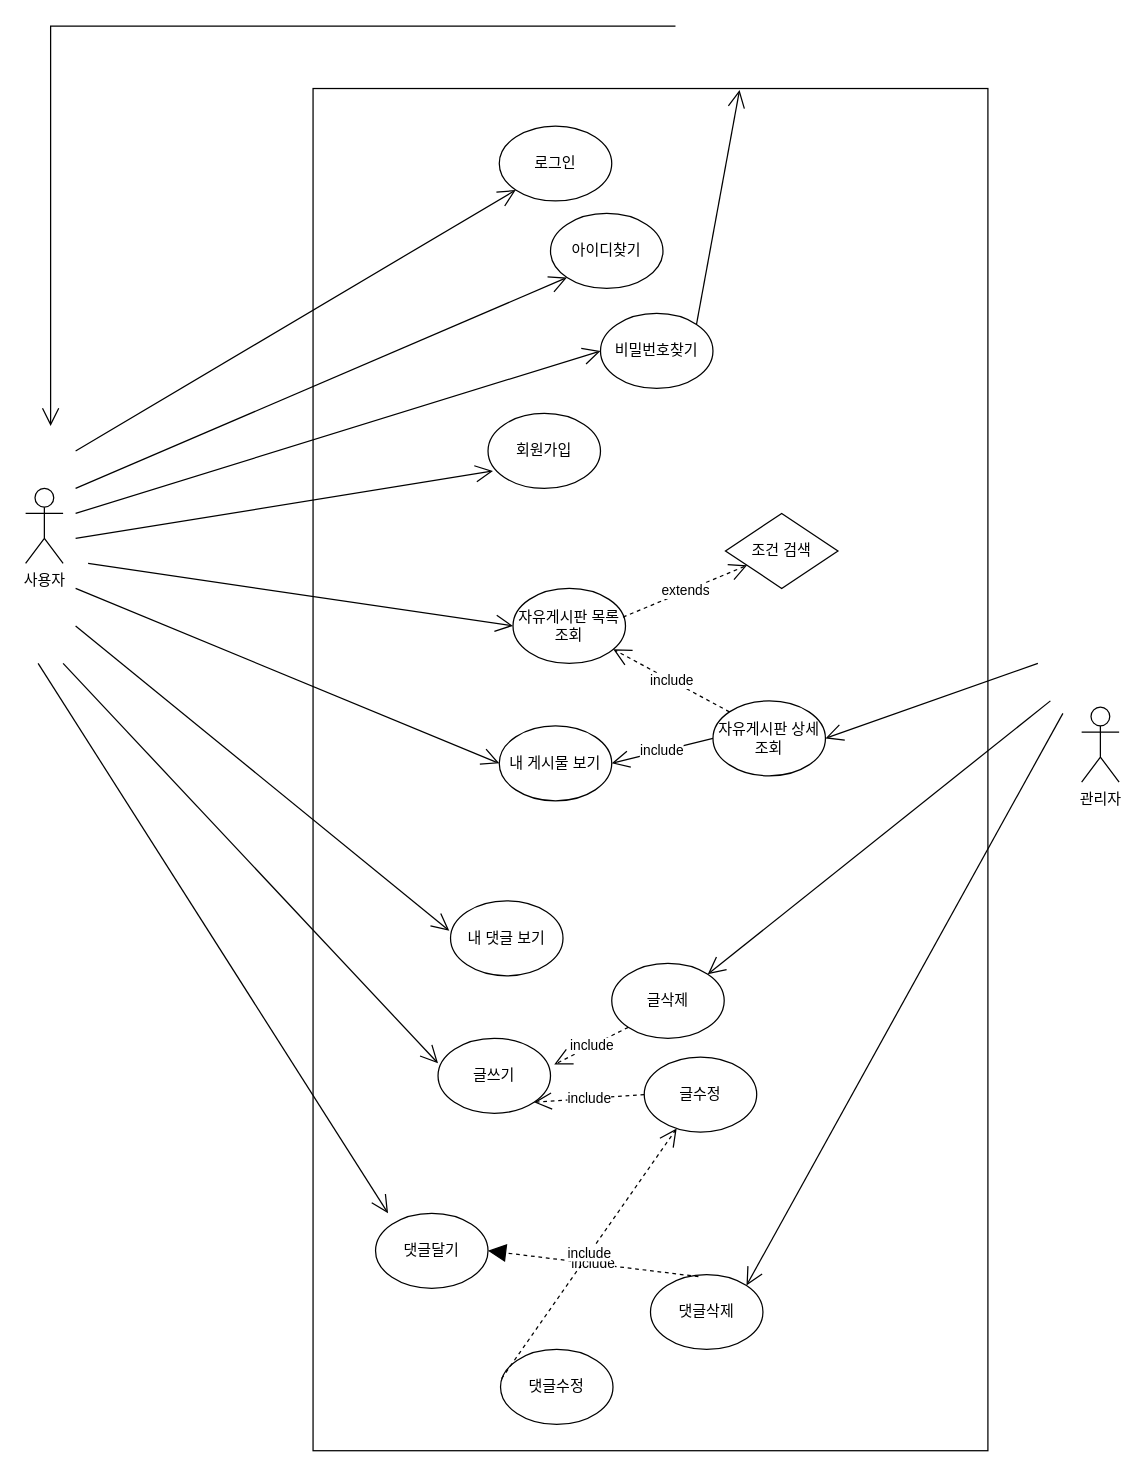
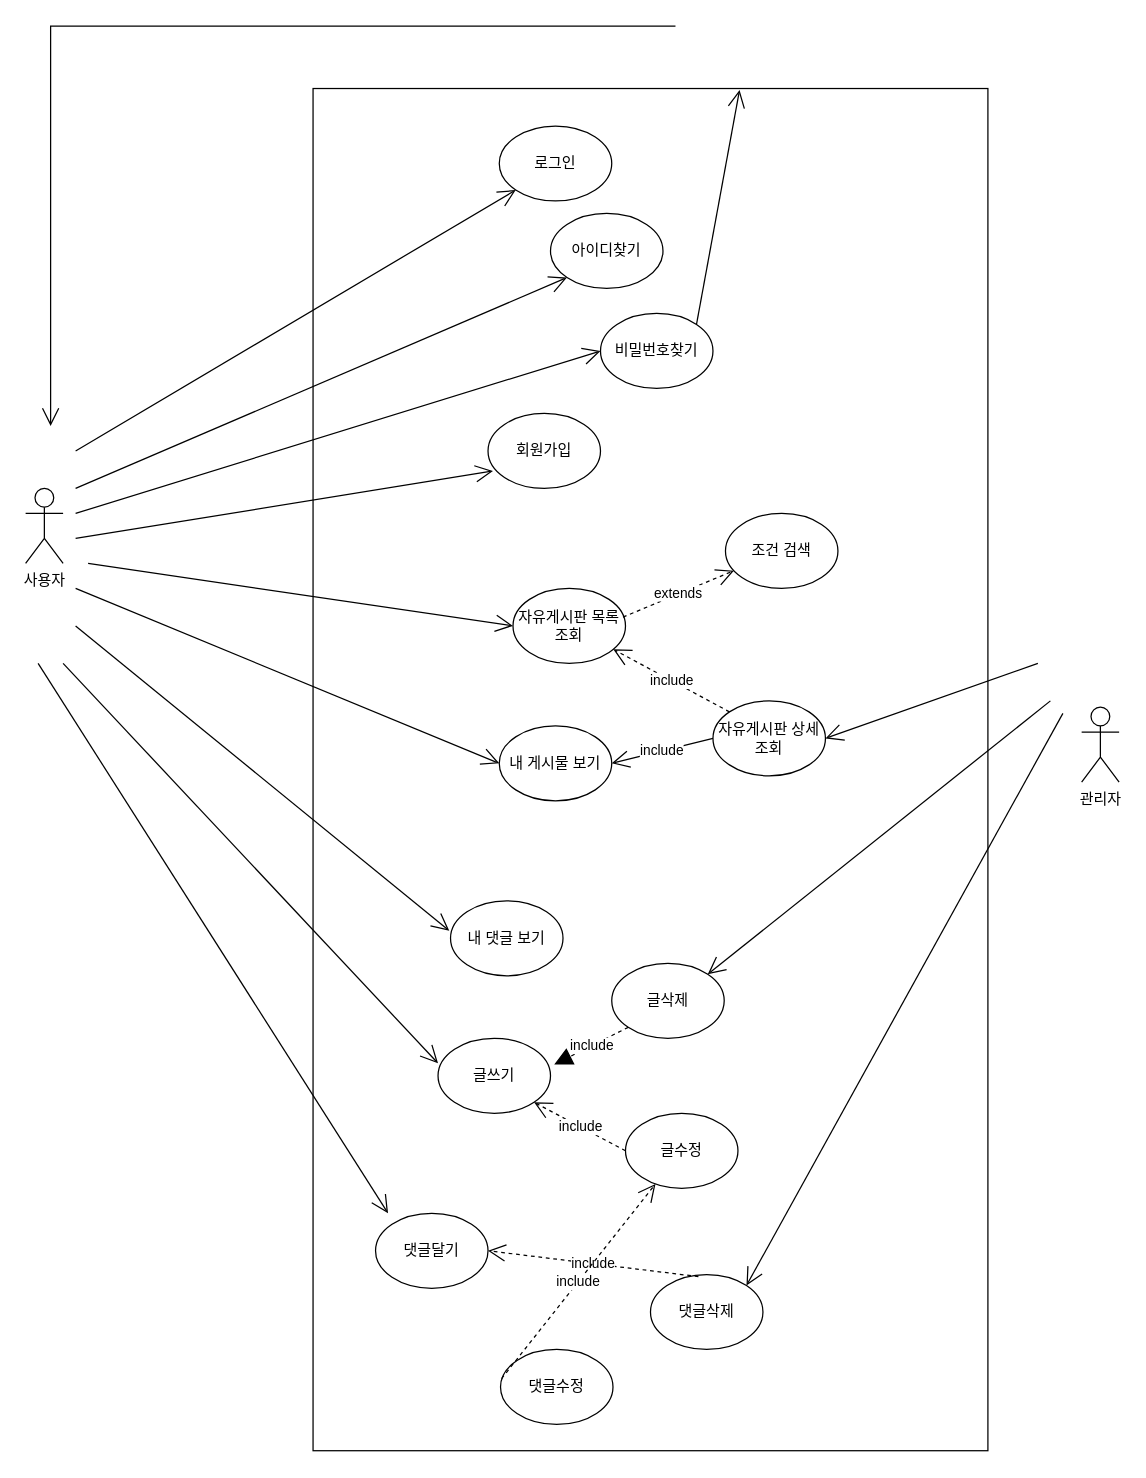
node "조건 검색": shape diamond -> ellipse
edge "글삭제" -> "글쓰기": arrowhead open -> block
node "글수정": moved (701, 1094) -> (682, 1151)
edge "댓글삭제" -> "댓글달기": arrowhead block -> open
